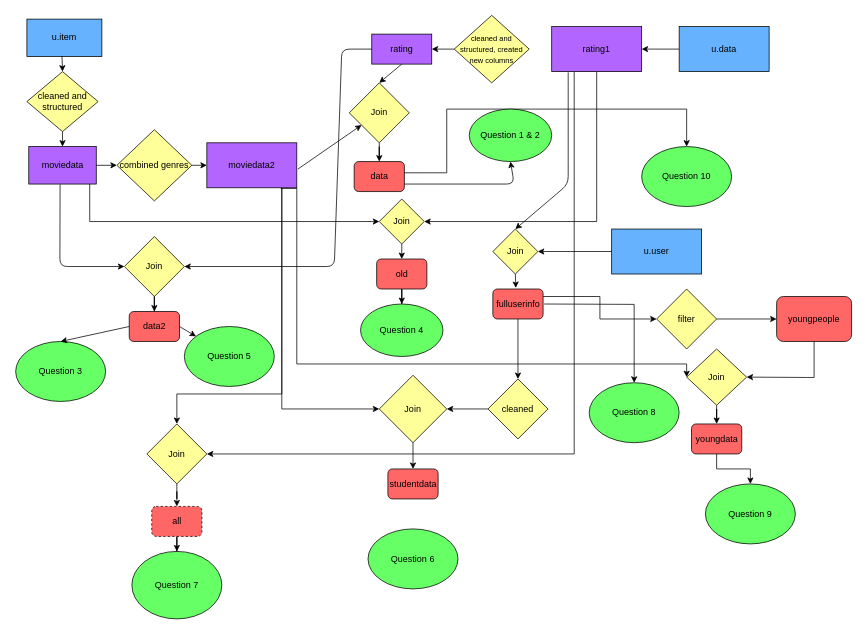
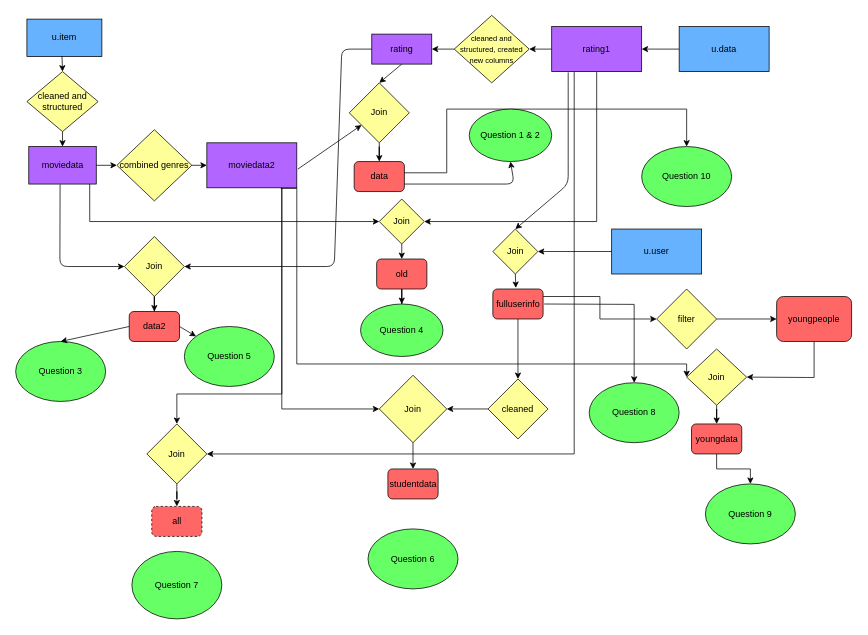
edge "rating1" -> "cleaned and structured, created new columns": added
edge "all" -> "Question 7": removed
